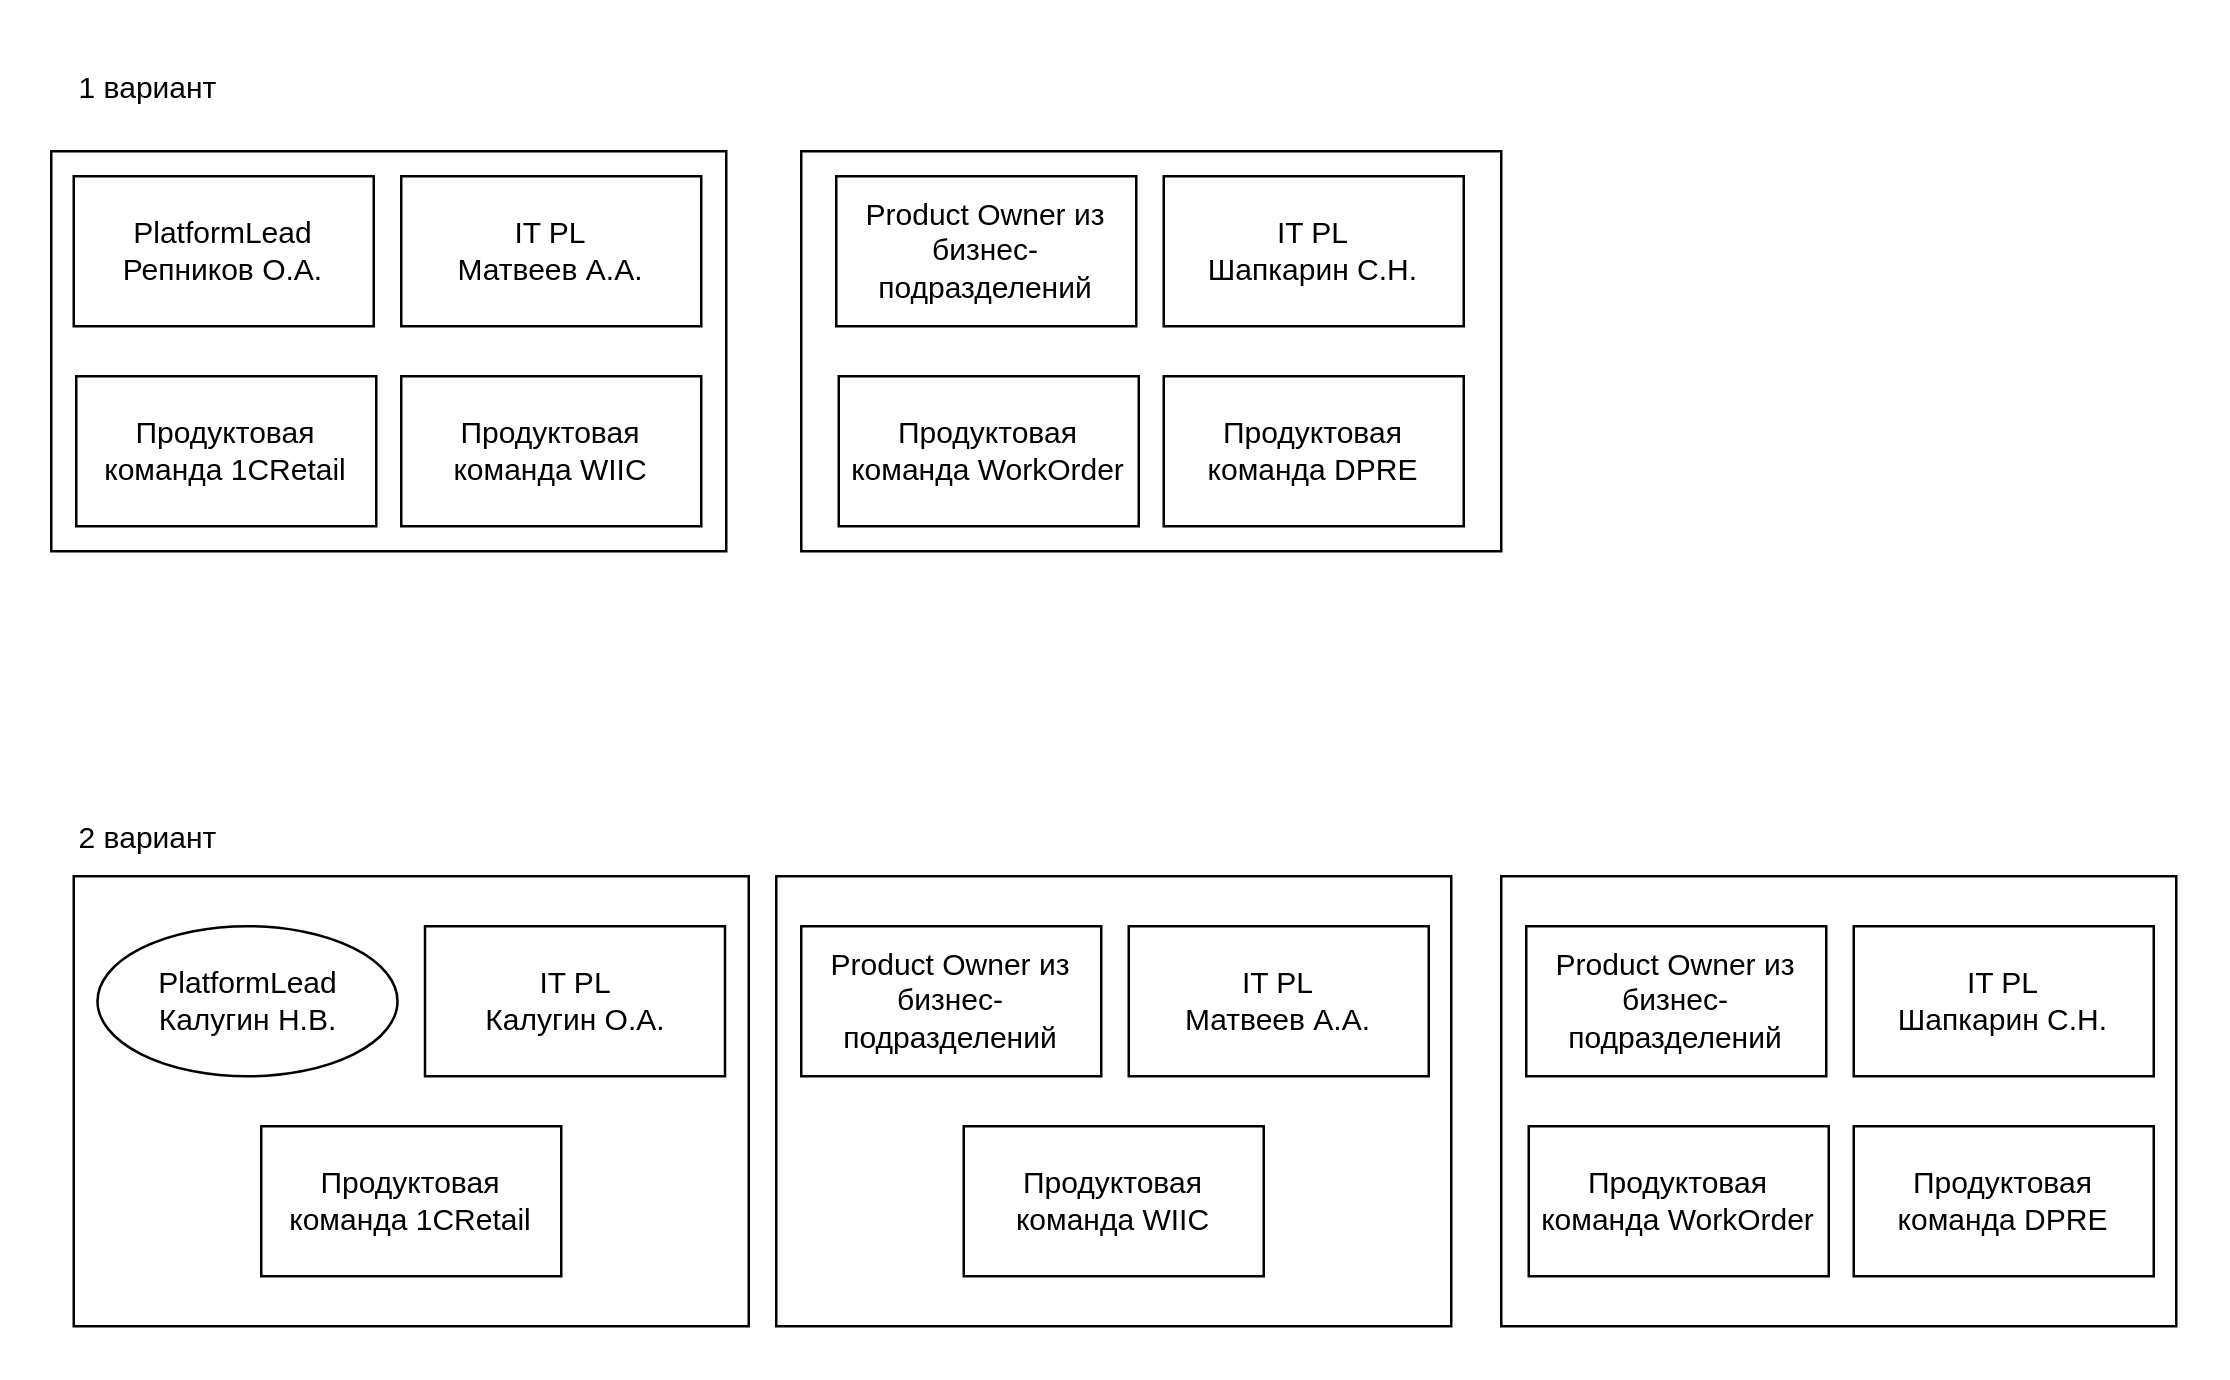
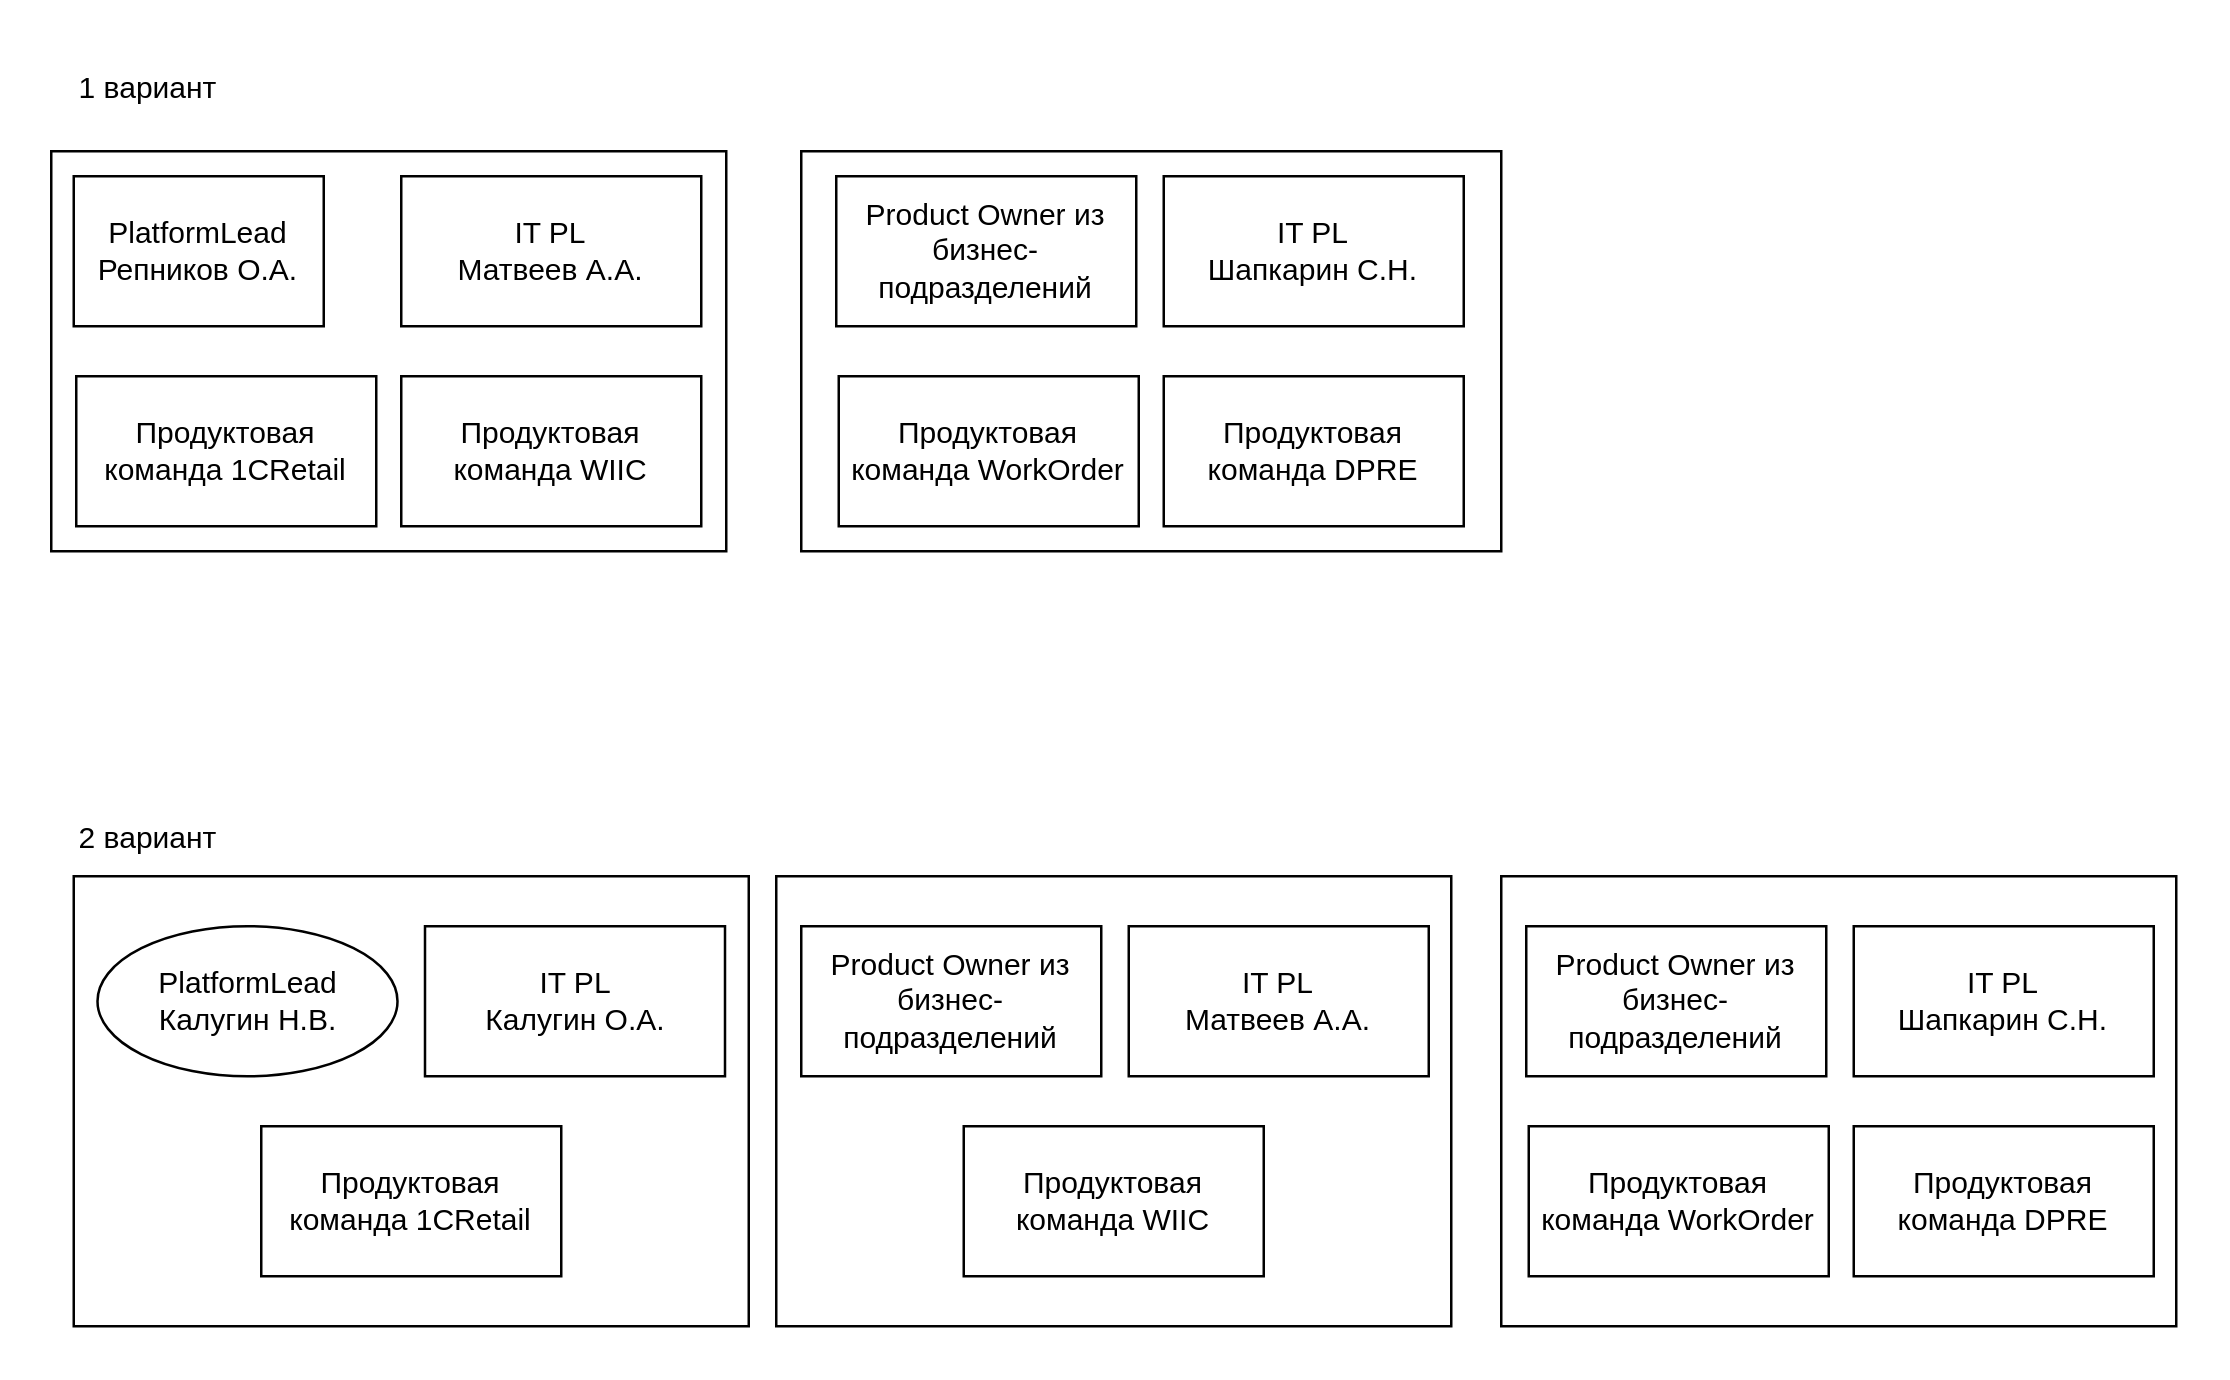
node "PlatformLead Репников О.А.": size 300x150 -> 250x150
